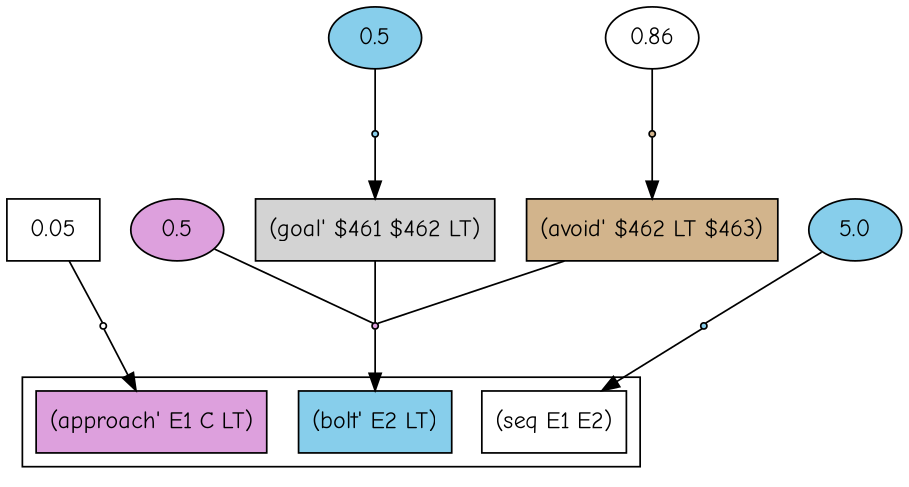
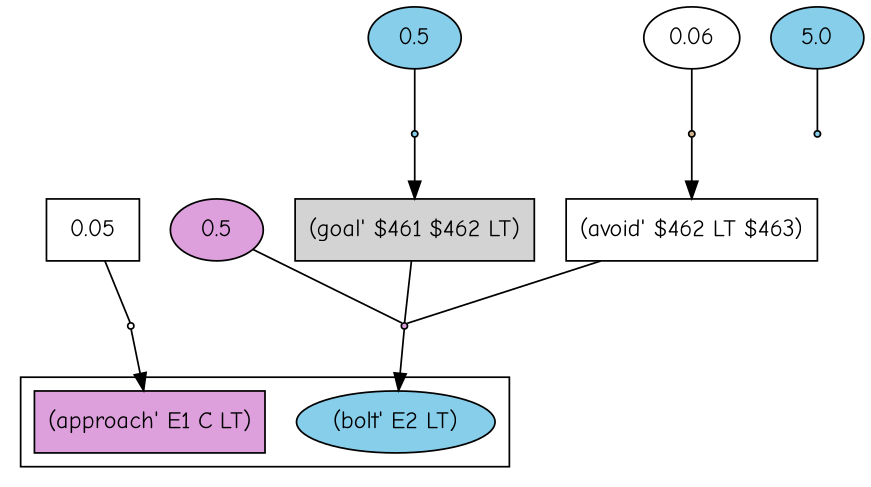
node "0.86": label "0.86" -> "0.06"
node "(avoid' $462 LT $463)": fillcolor tan -> white
node "(bolt' E2 LT)": shape box -> ellipse
node "(seq E1 E2)": removed
